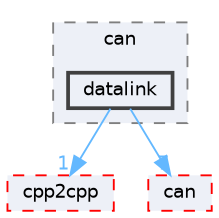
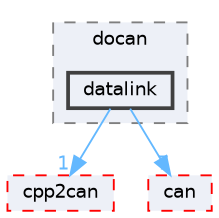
cluster "can": label "can" -> "docan"
node "cpp2cpp": label "cpp2cpp" -> "cpp2can"
